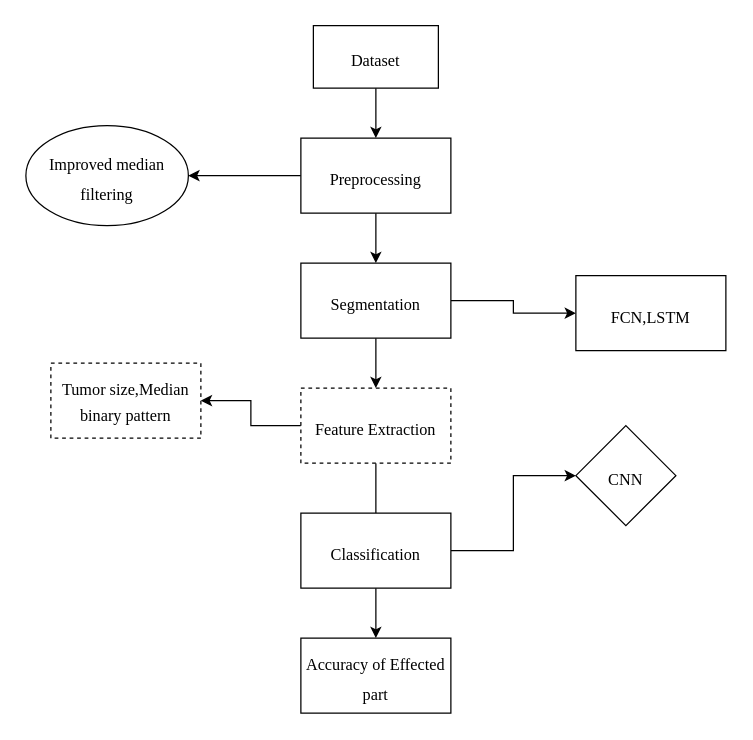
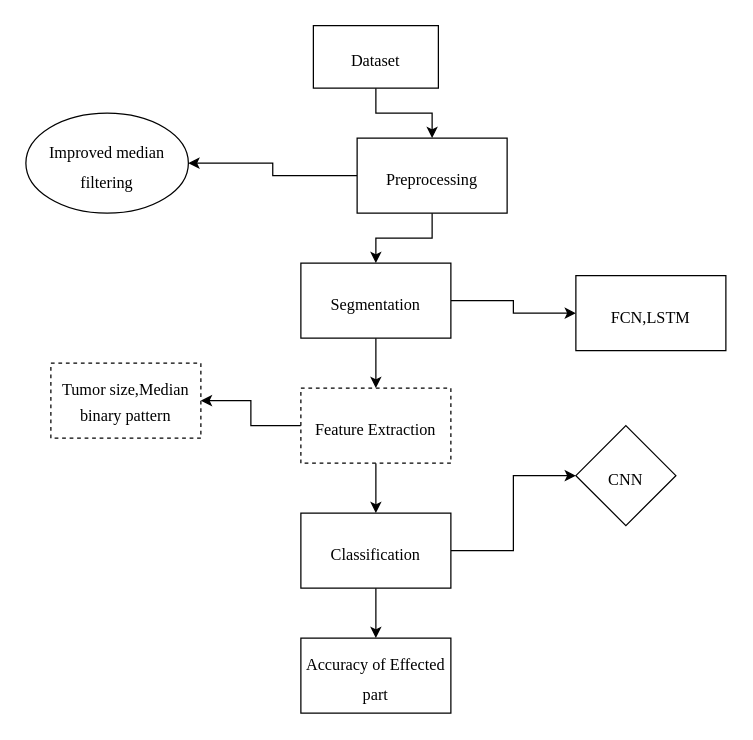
node "Improved median filtering": moved (107, 176) -> (107, 163)
node "Preprocessing": moved (376, 176) -> (432, 176)
edge "Feature Extraction" -- "Classification": arrowhead none -> classic
